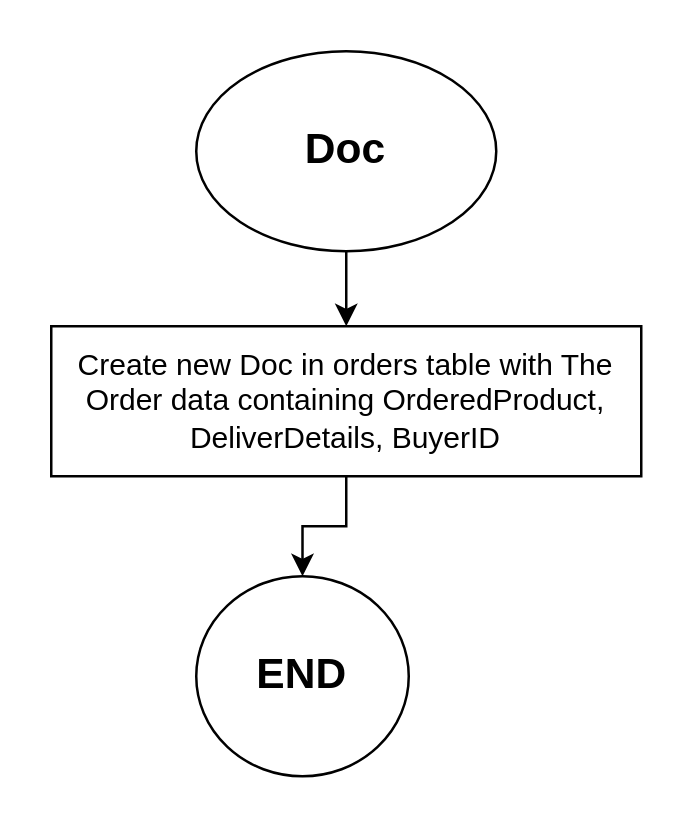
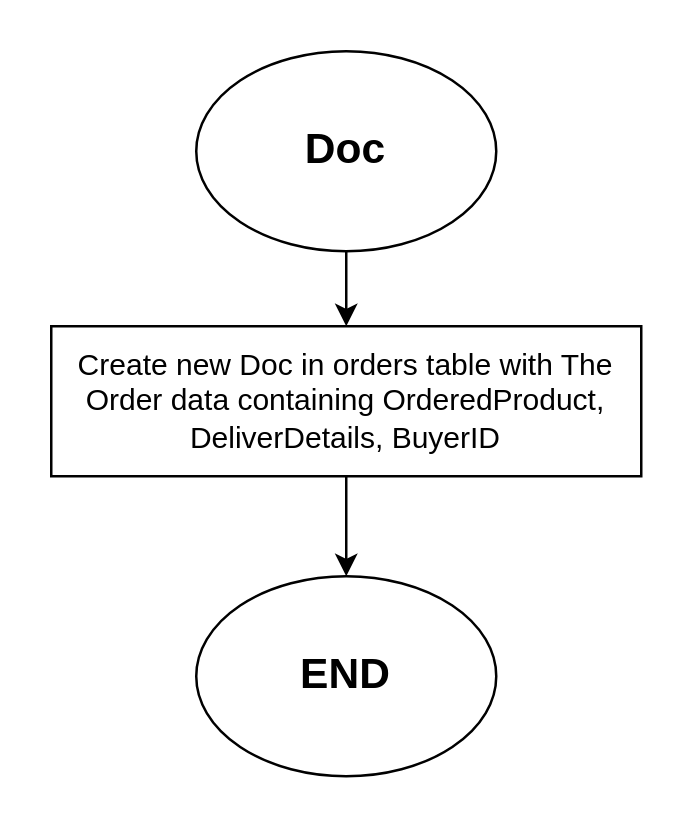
node "END": size 213x200 -> 300x200
